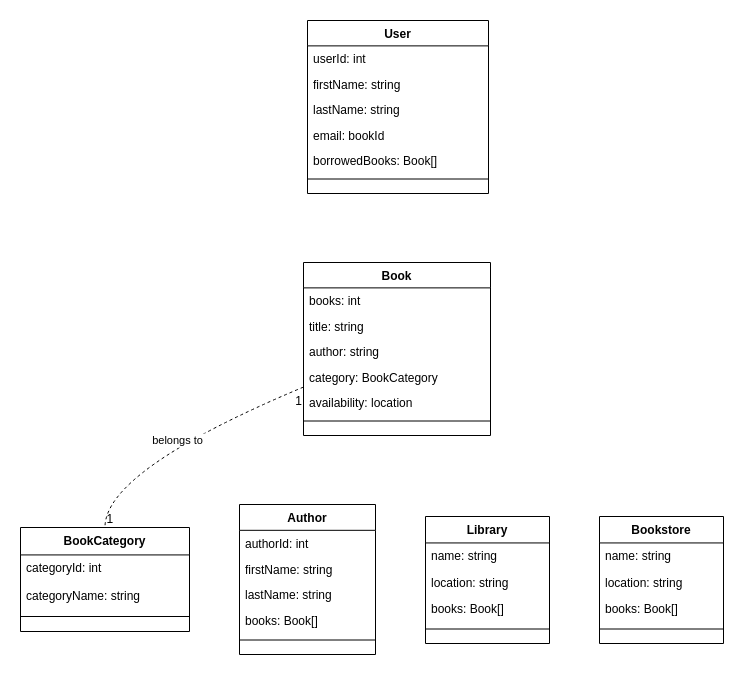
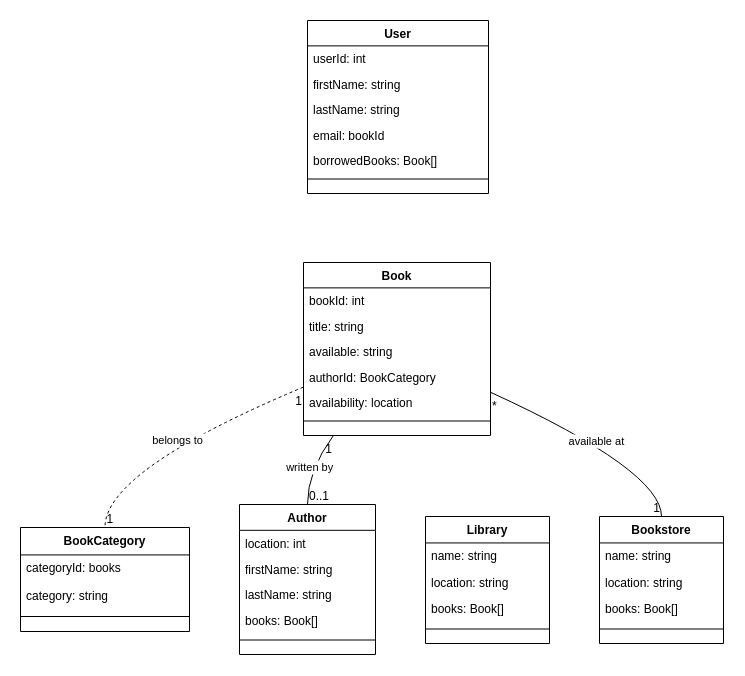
node "books: int": label "books: int" -> "bookId: int"
node "author: string": label "author: string" -> "available: string"
node "category: BookCategory": label "category: BookCategory" -> "authorId: BookCategory"
edge "Book" -- "Bookstore": added, labels "*", "available at", "1"
edge "Book" -- "Author": added, labels "1", "written by", "0..1"
node "authorId: int": label "authorId: int" -> "location: int"
node "categoryId: int": label "categoryId: int" -> "categoryId: books"
node "categoryName: string": label "categoryName: string" -> "category: string"
